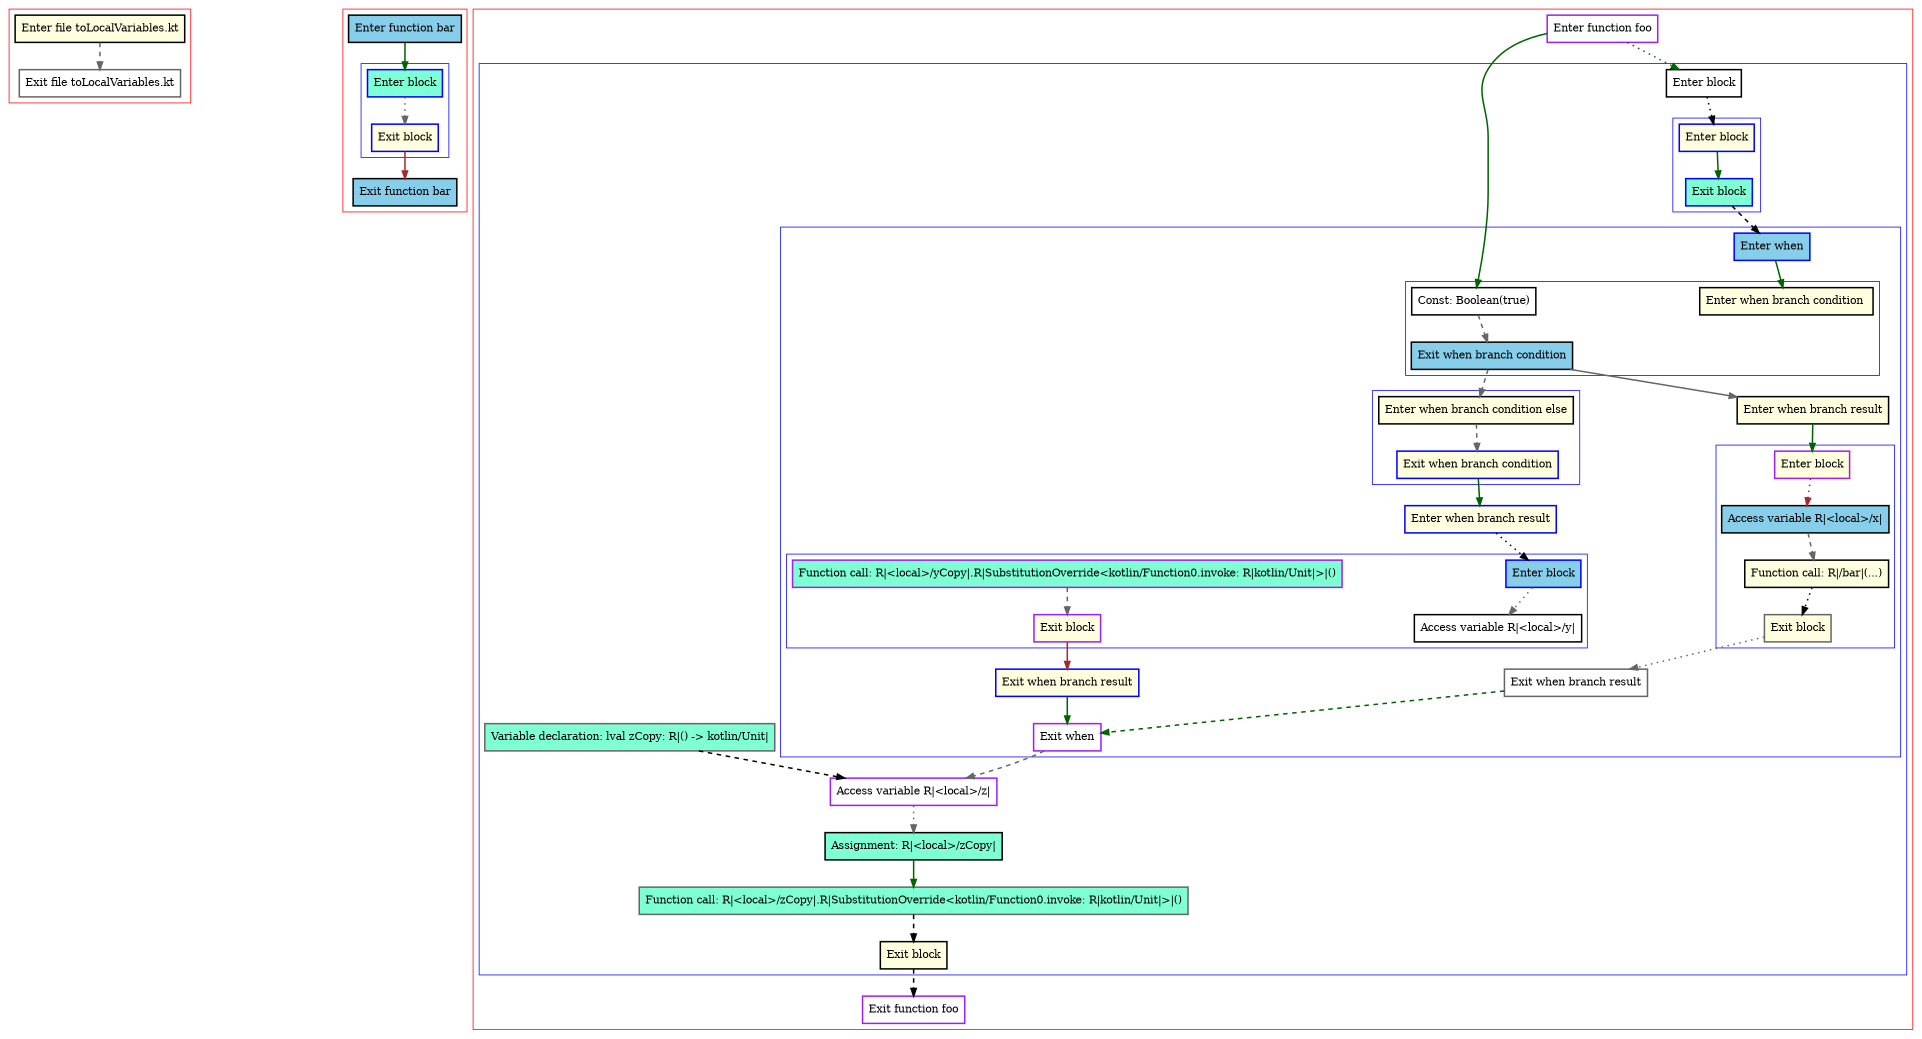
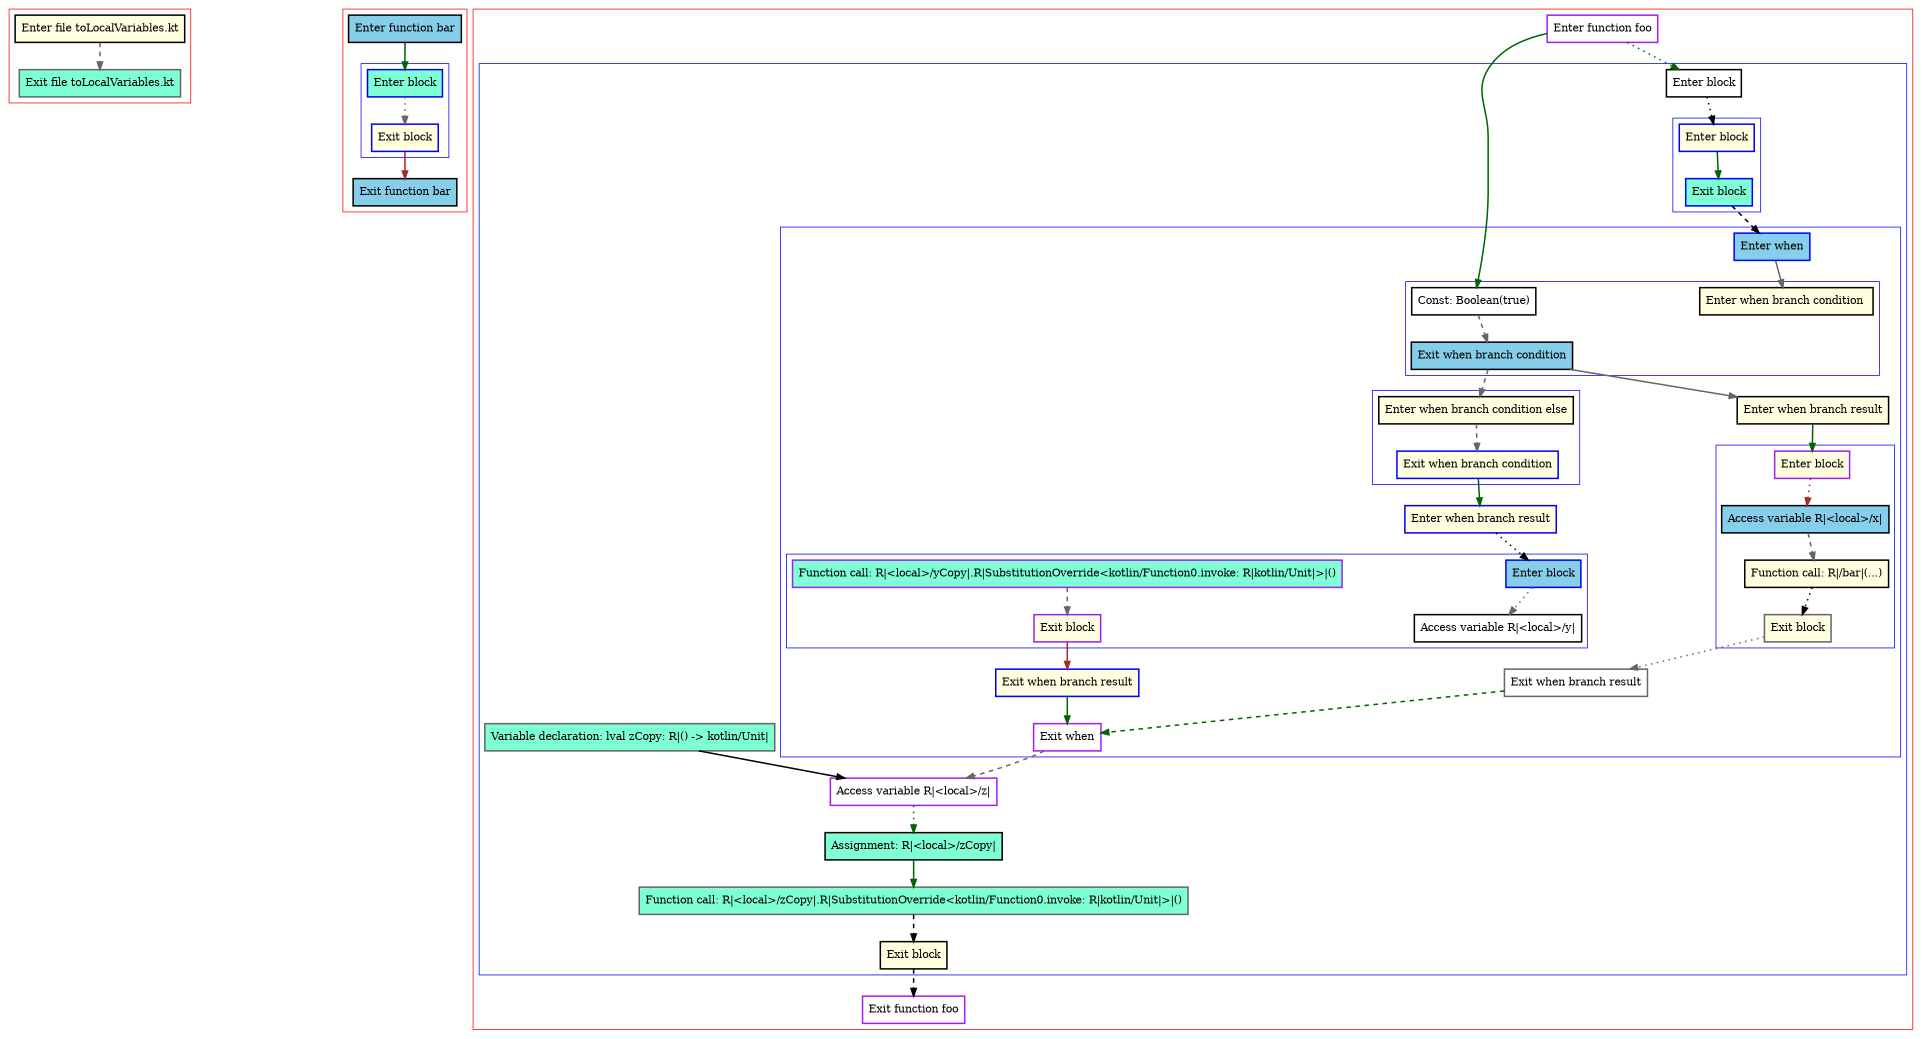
node "Exit file toLocalVariables.kt": fillcolor white -> aquamarine
edge "Enter when" -> "Enter when branch condition": color darkgreen -> gray40
edge "Variable declaration: lval zCopy: R|() -> kotlin/Unit|" -> "Access variable R|<local>/z|": style dashed -> solid
edge "Access variable R|<local>/z|" -> "Assignment: R|<local>/zCopy|": color gray40 -> darkgreen
